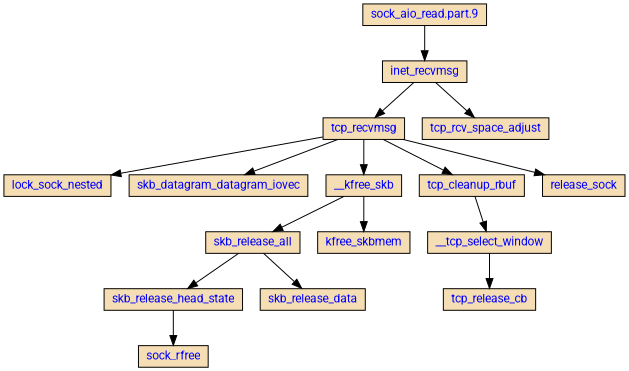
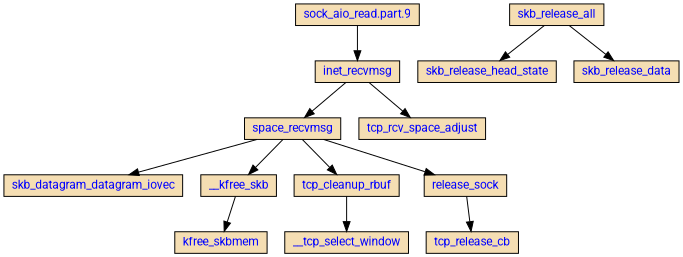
node "tcp_recvmsg": label "tcp_recvmsg" -> "space_recvmsg"
node "lock_sock_nested": removed
edge "__kfree_skb" -> "skb_release_all": removed
edge "__tcp_select_window" -> "tcp_release_cb": now "release_sock" -> "tcp_release_cb"
node "sock_rfree": removed
